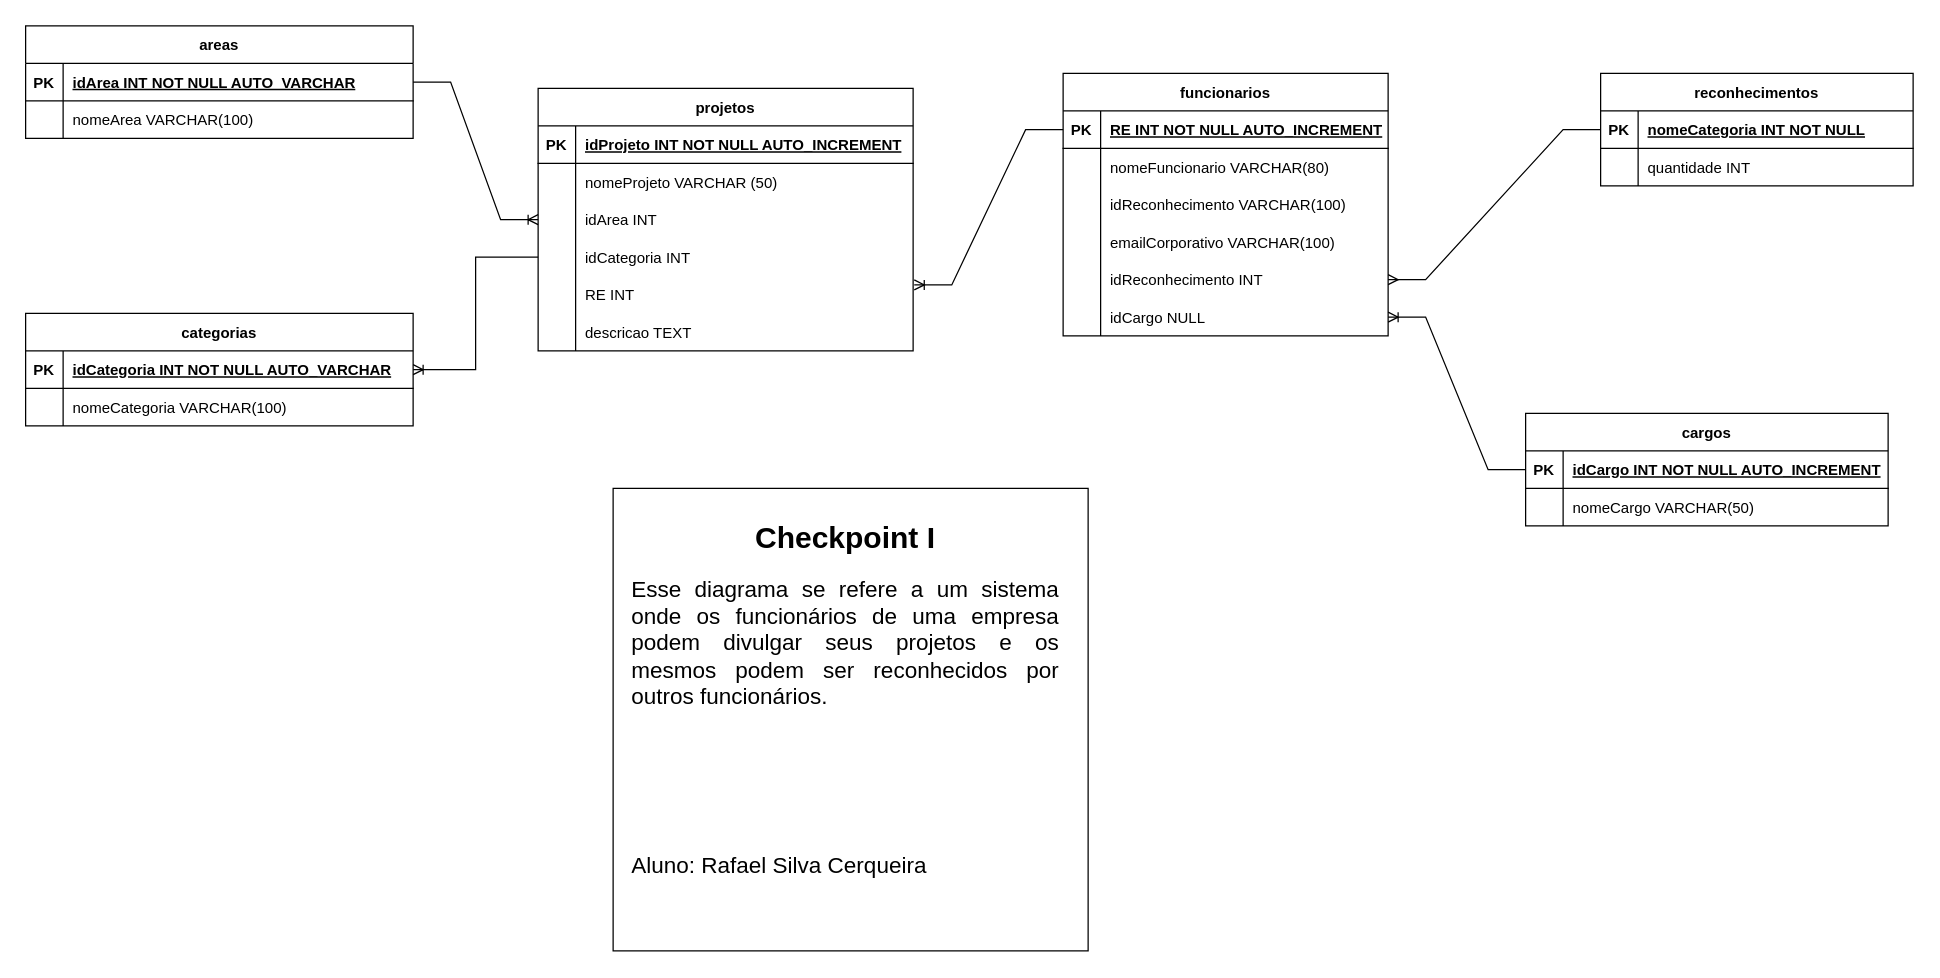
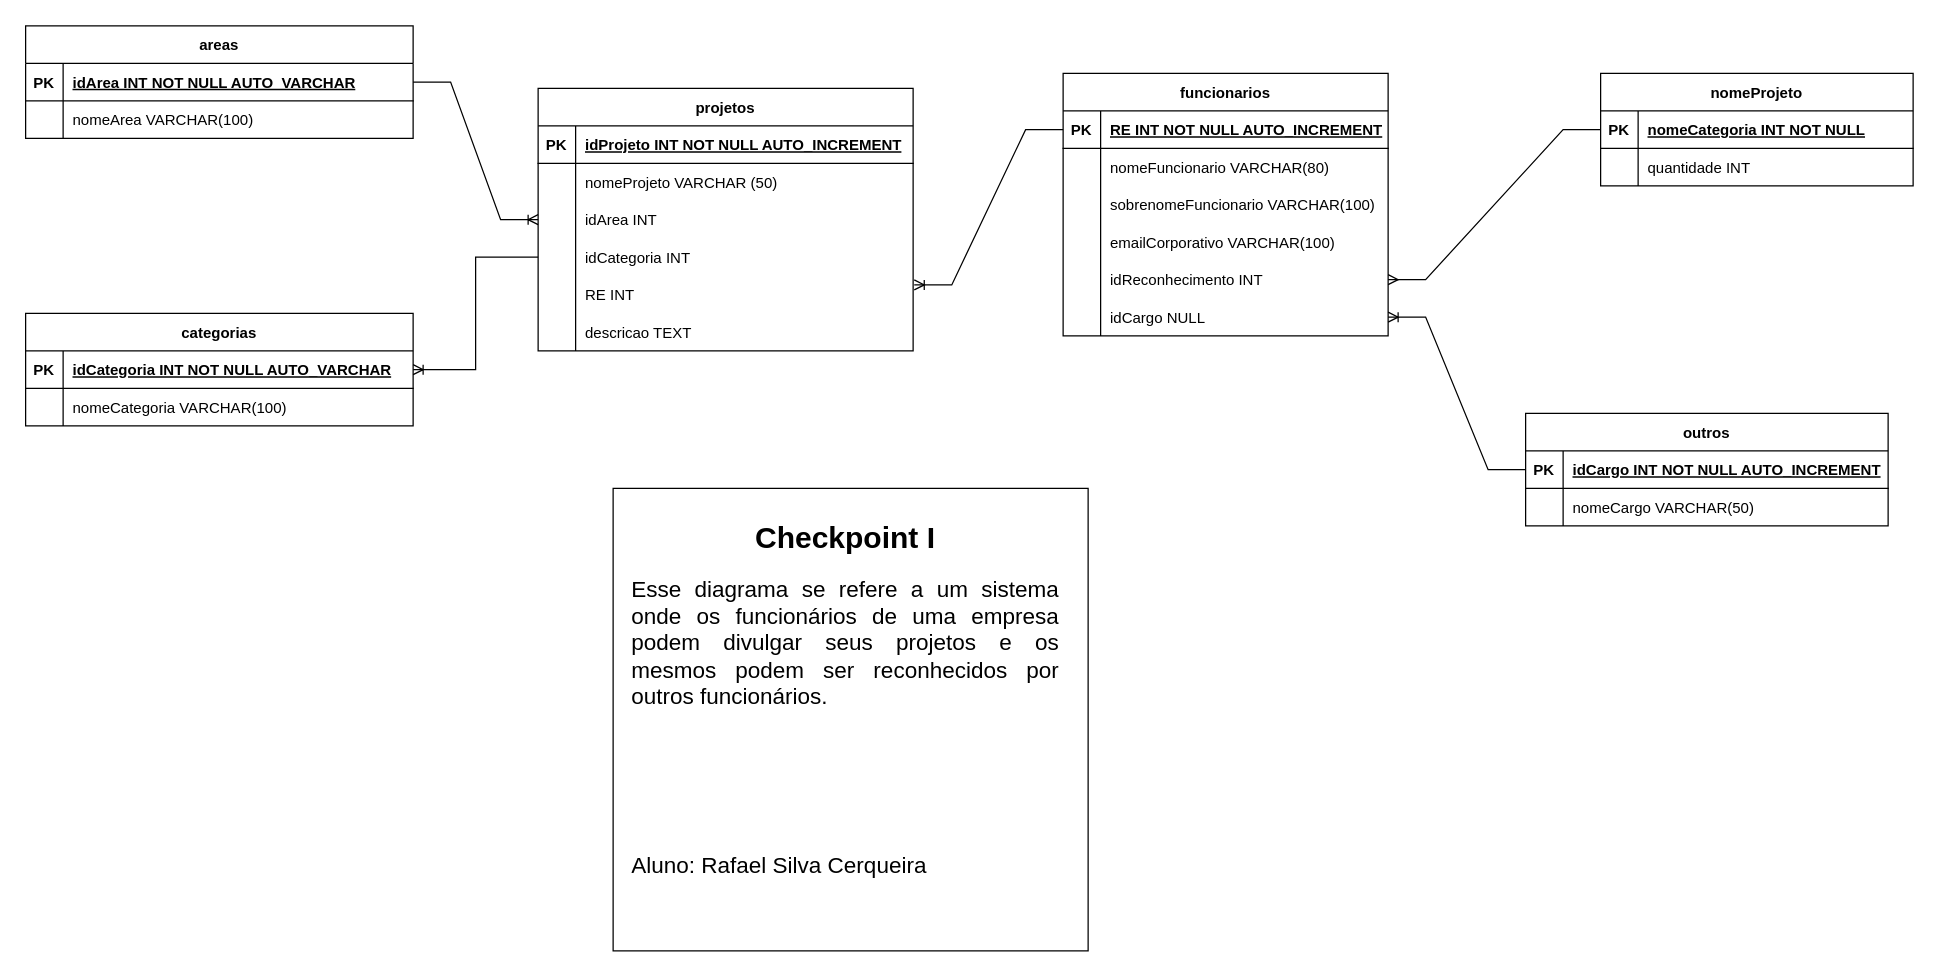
node "reconhecimentos": label "reconhecimentos" -> "nomeProjeto"
node "idReconhecimento VARCHAR(100)": label "idReconhecimento VARCHAR(100)" -> "sobrenomeFuncionario VARCHAR(100)"
node "cargos": label "cargos" -> "outros"
